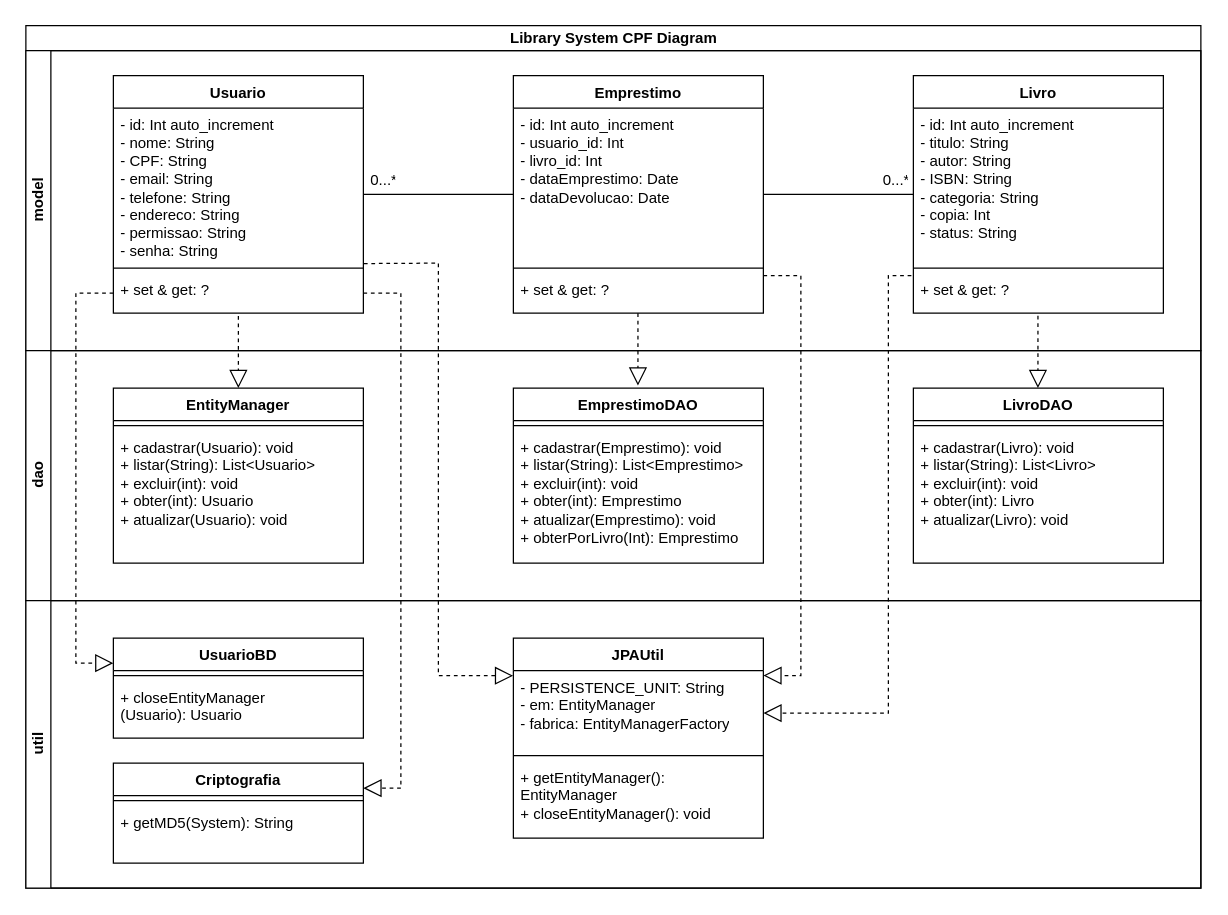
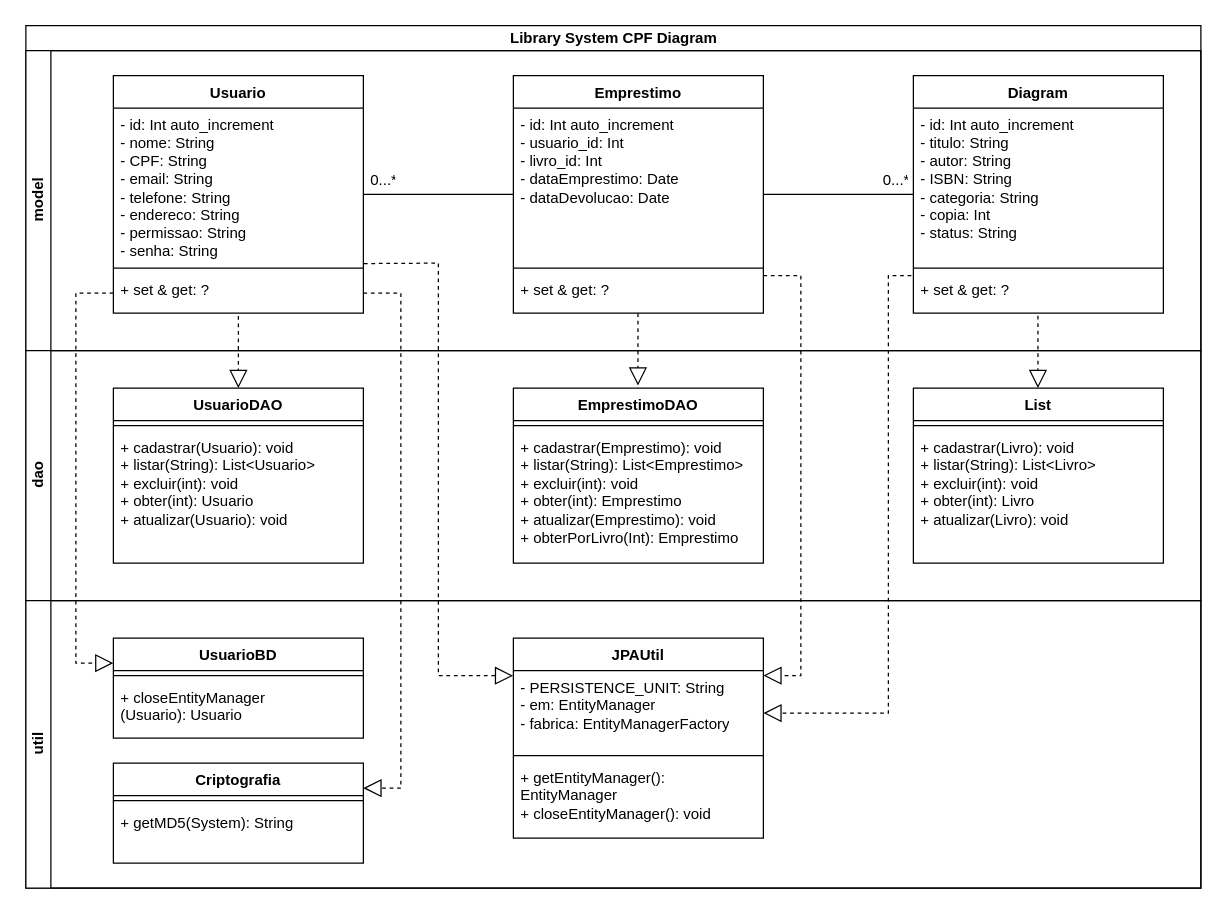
node "Livro": label "Livro" -> "Diagram"
node "EntityManager": label "EntityManager" -> "UsuarioDAO"
node "LivroDAO": label "LivroDAO" -> "List"
